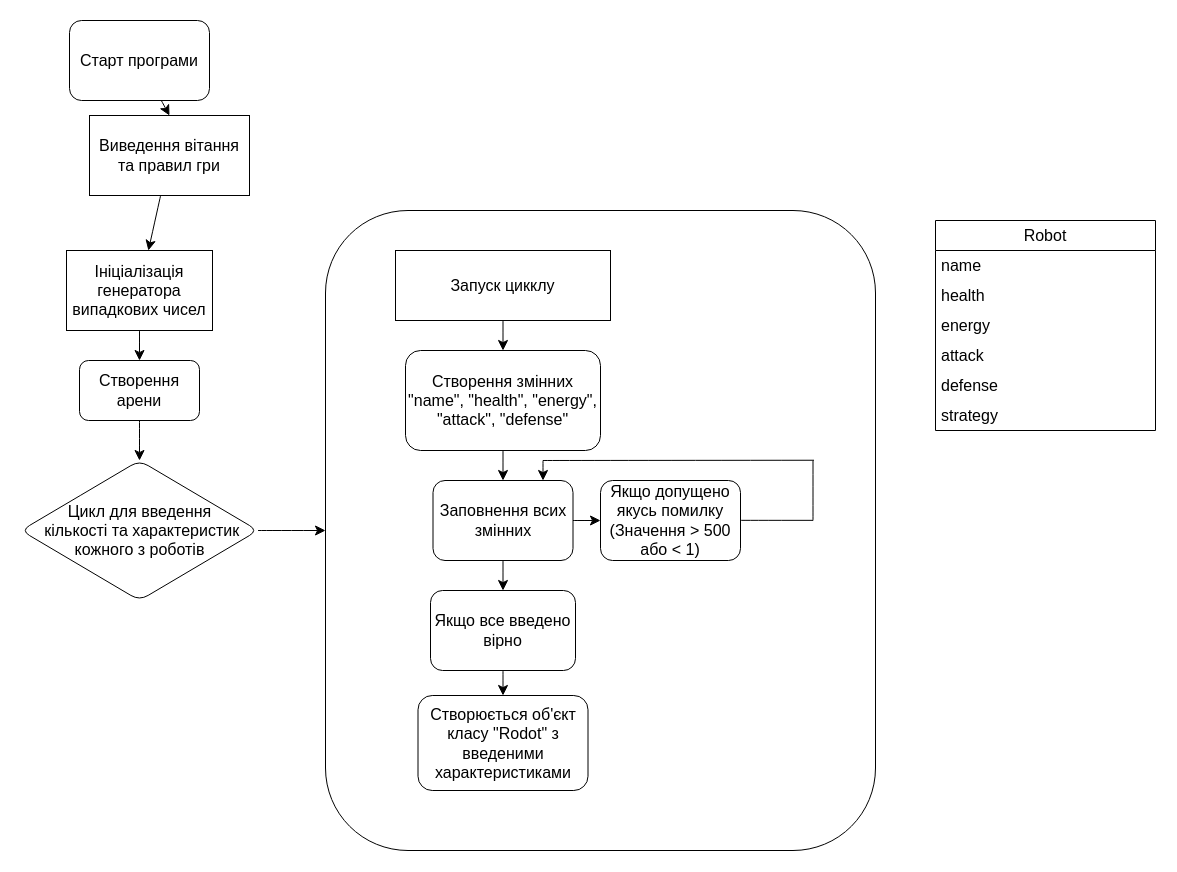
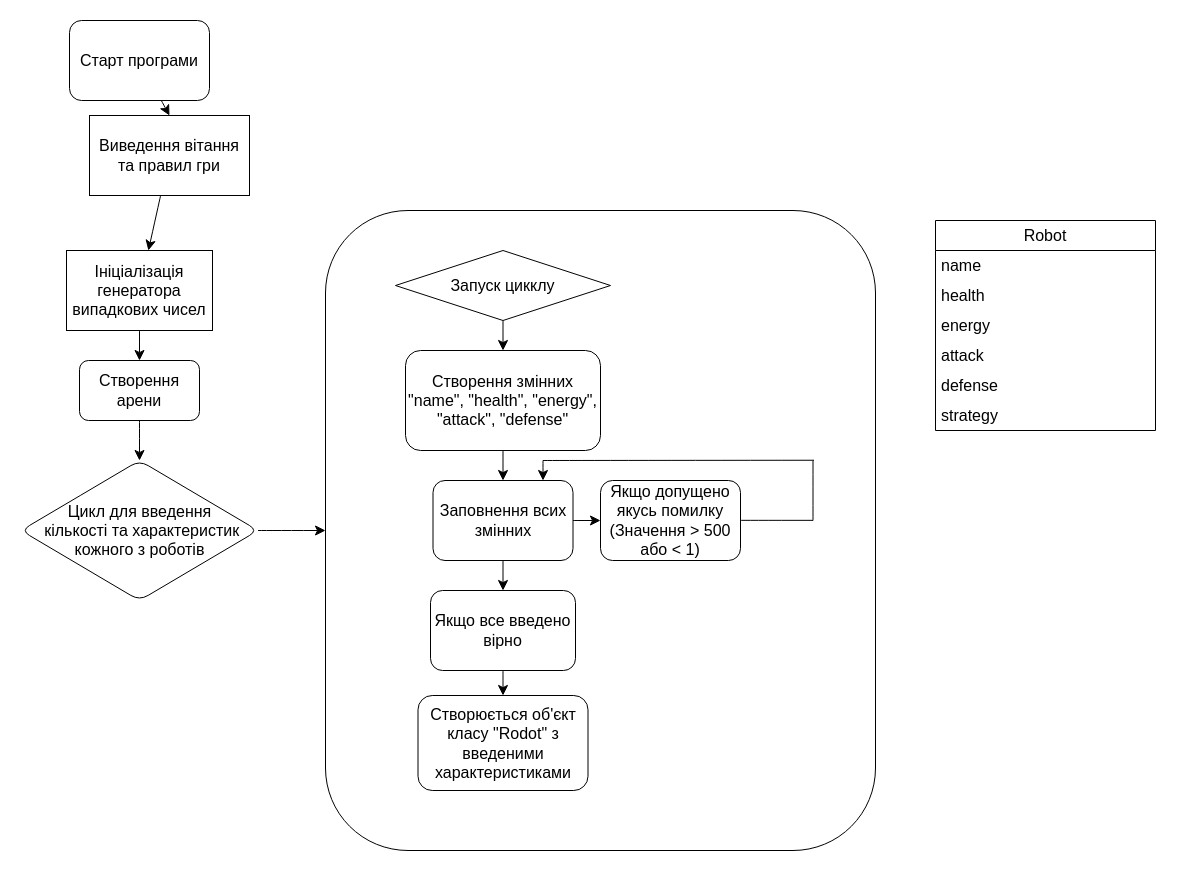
node "Запуск цикклу": shape rectangle -> diamond
